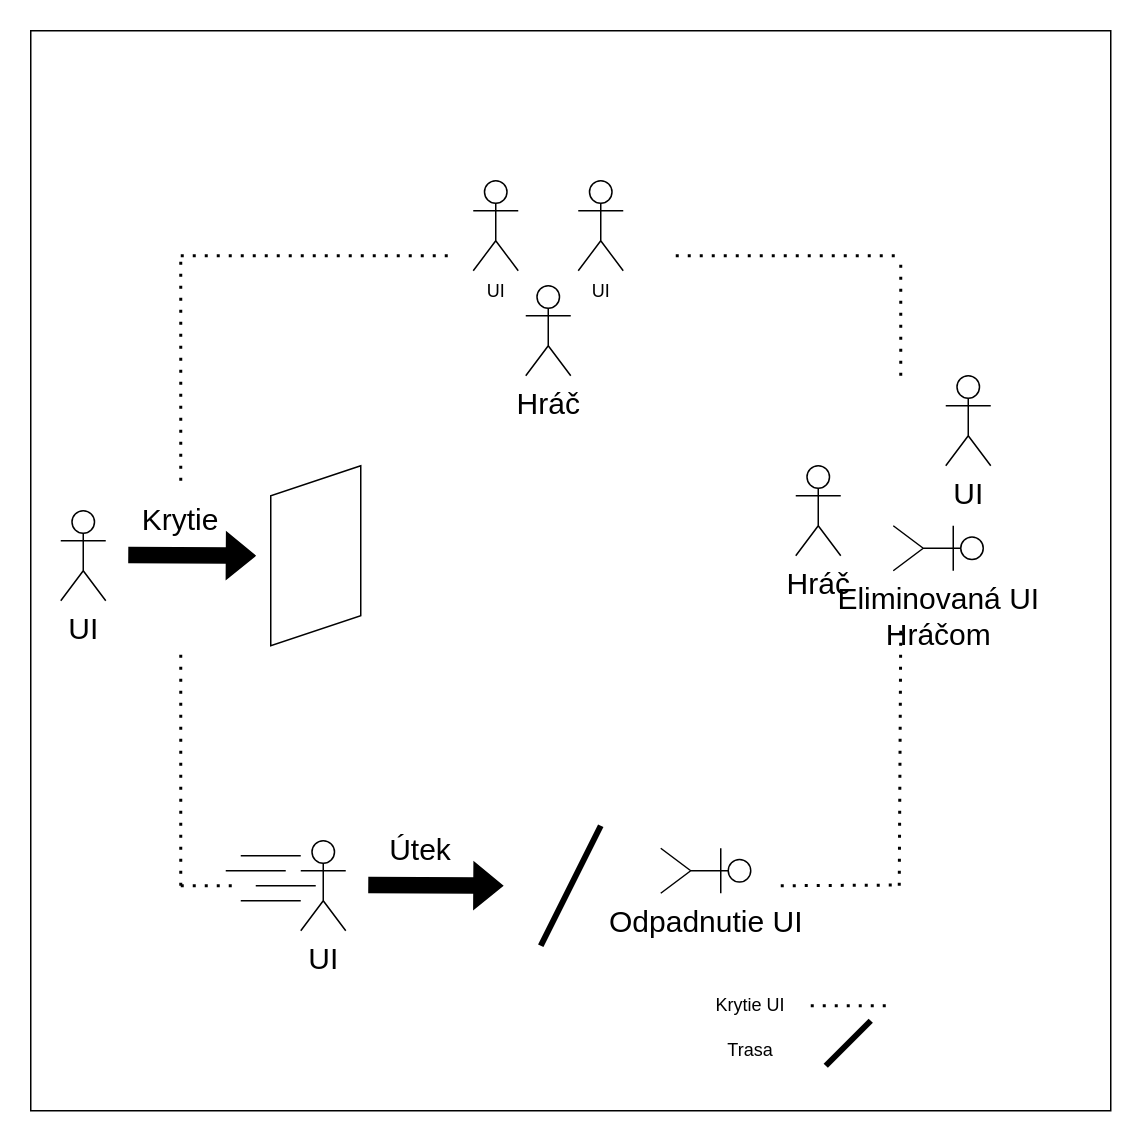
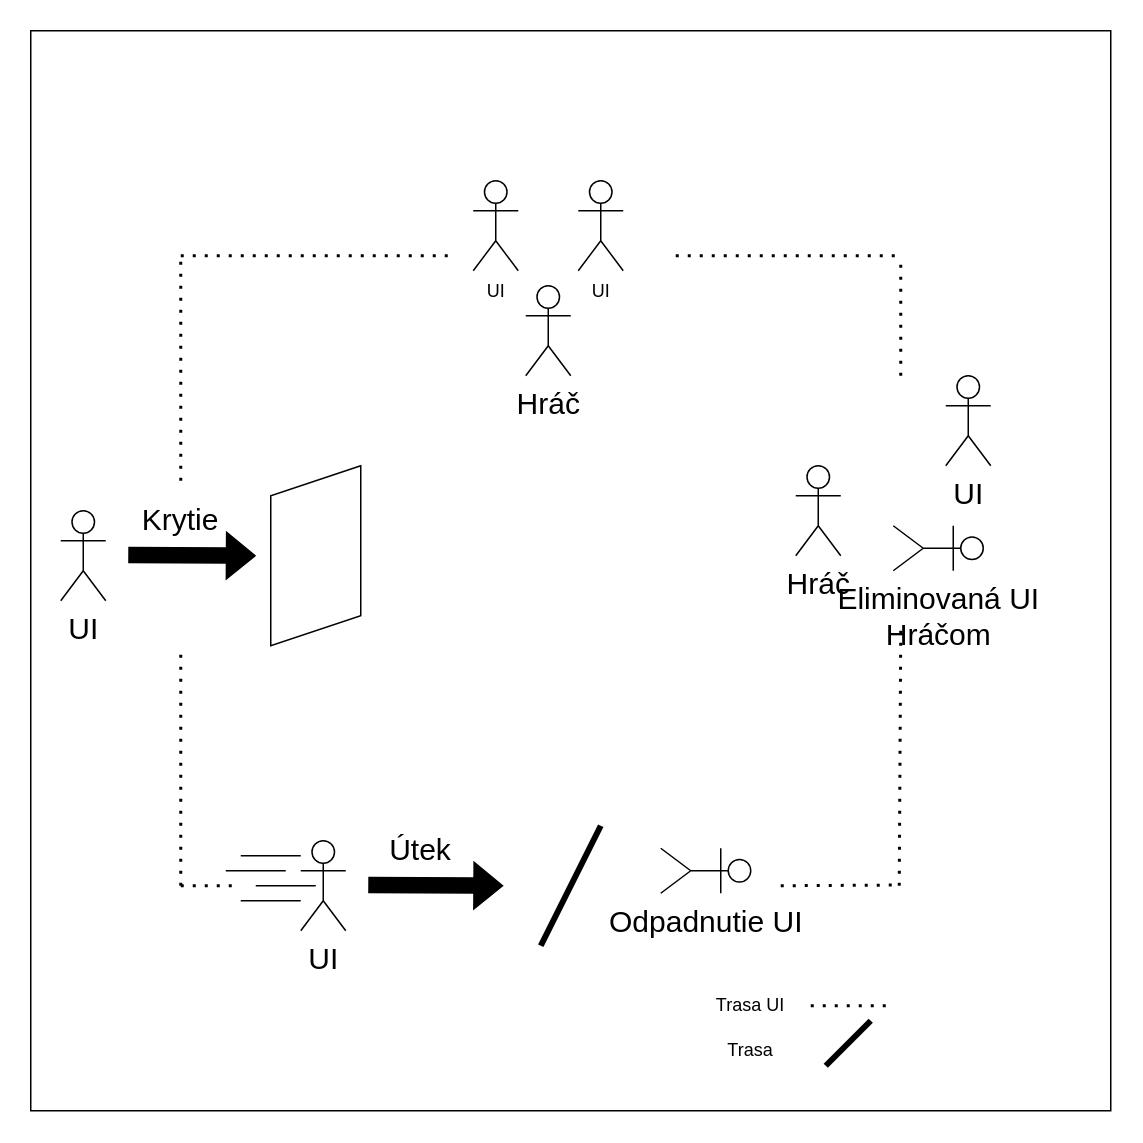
node "Krytie UI": label "Krytie UI" -> "Trasa UI"
